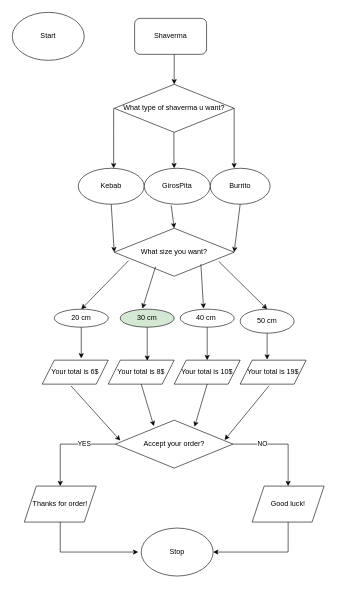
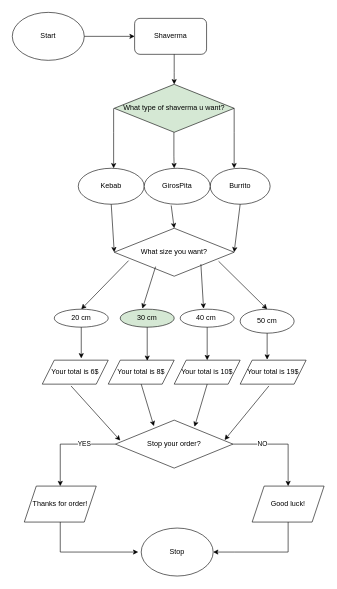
edge "Start" -> "Shaverma": added
node "What type of shaverma u want?": fillcolor #ffffff -> #d5e8d4
node "Accept your order?": label "Accept your order?" -> "Stop your order?"
